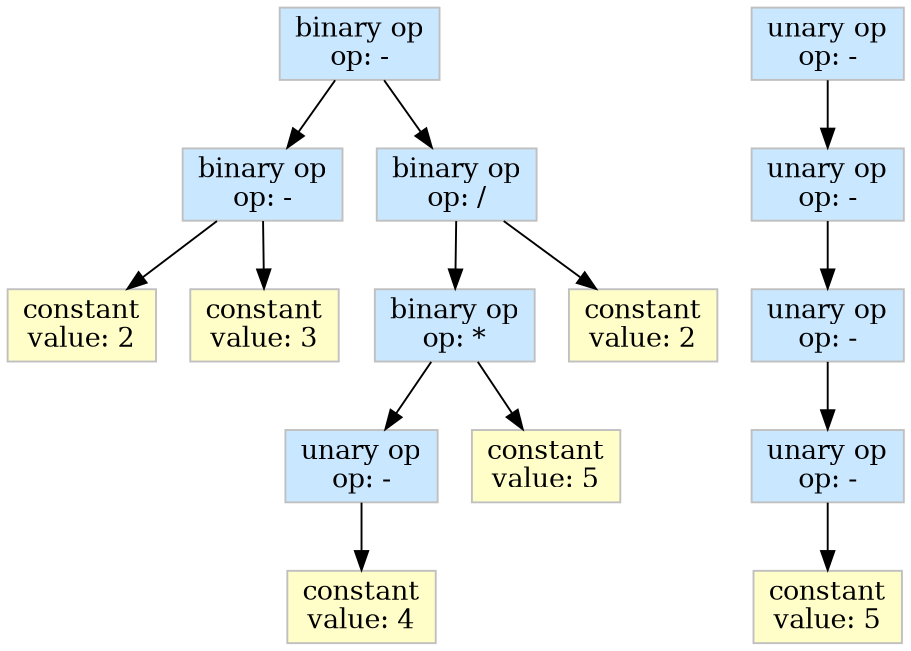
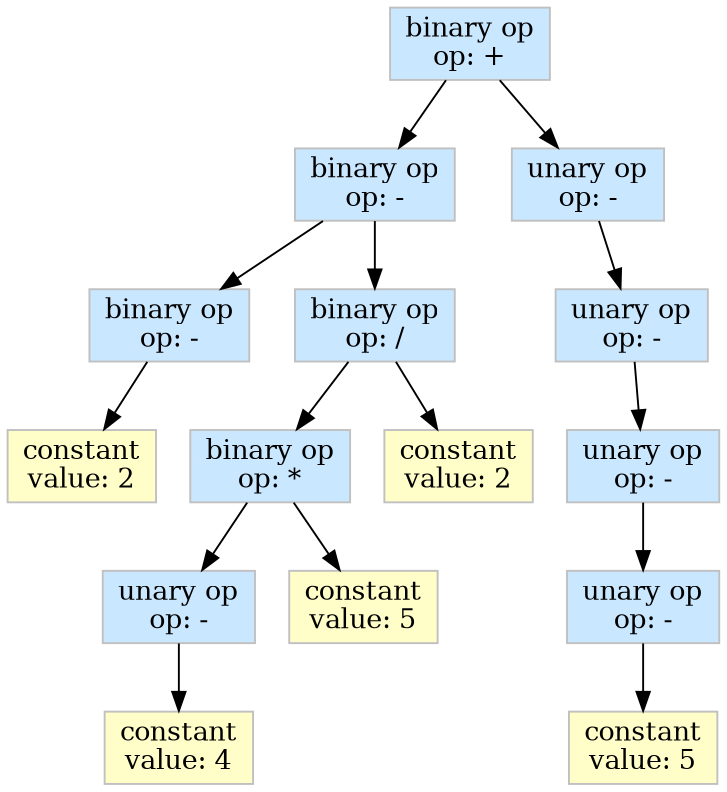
node "binary op op: +": added
node "constant value: 3": removed
